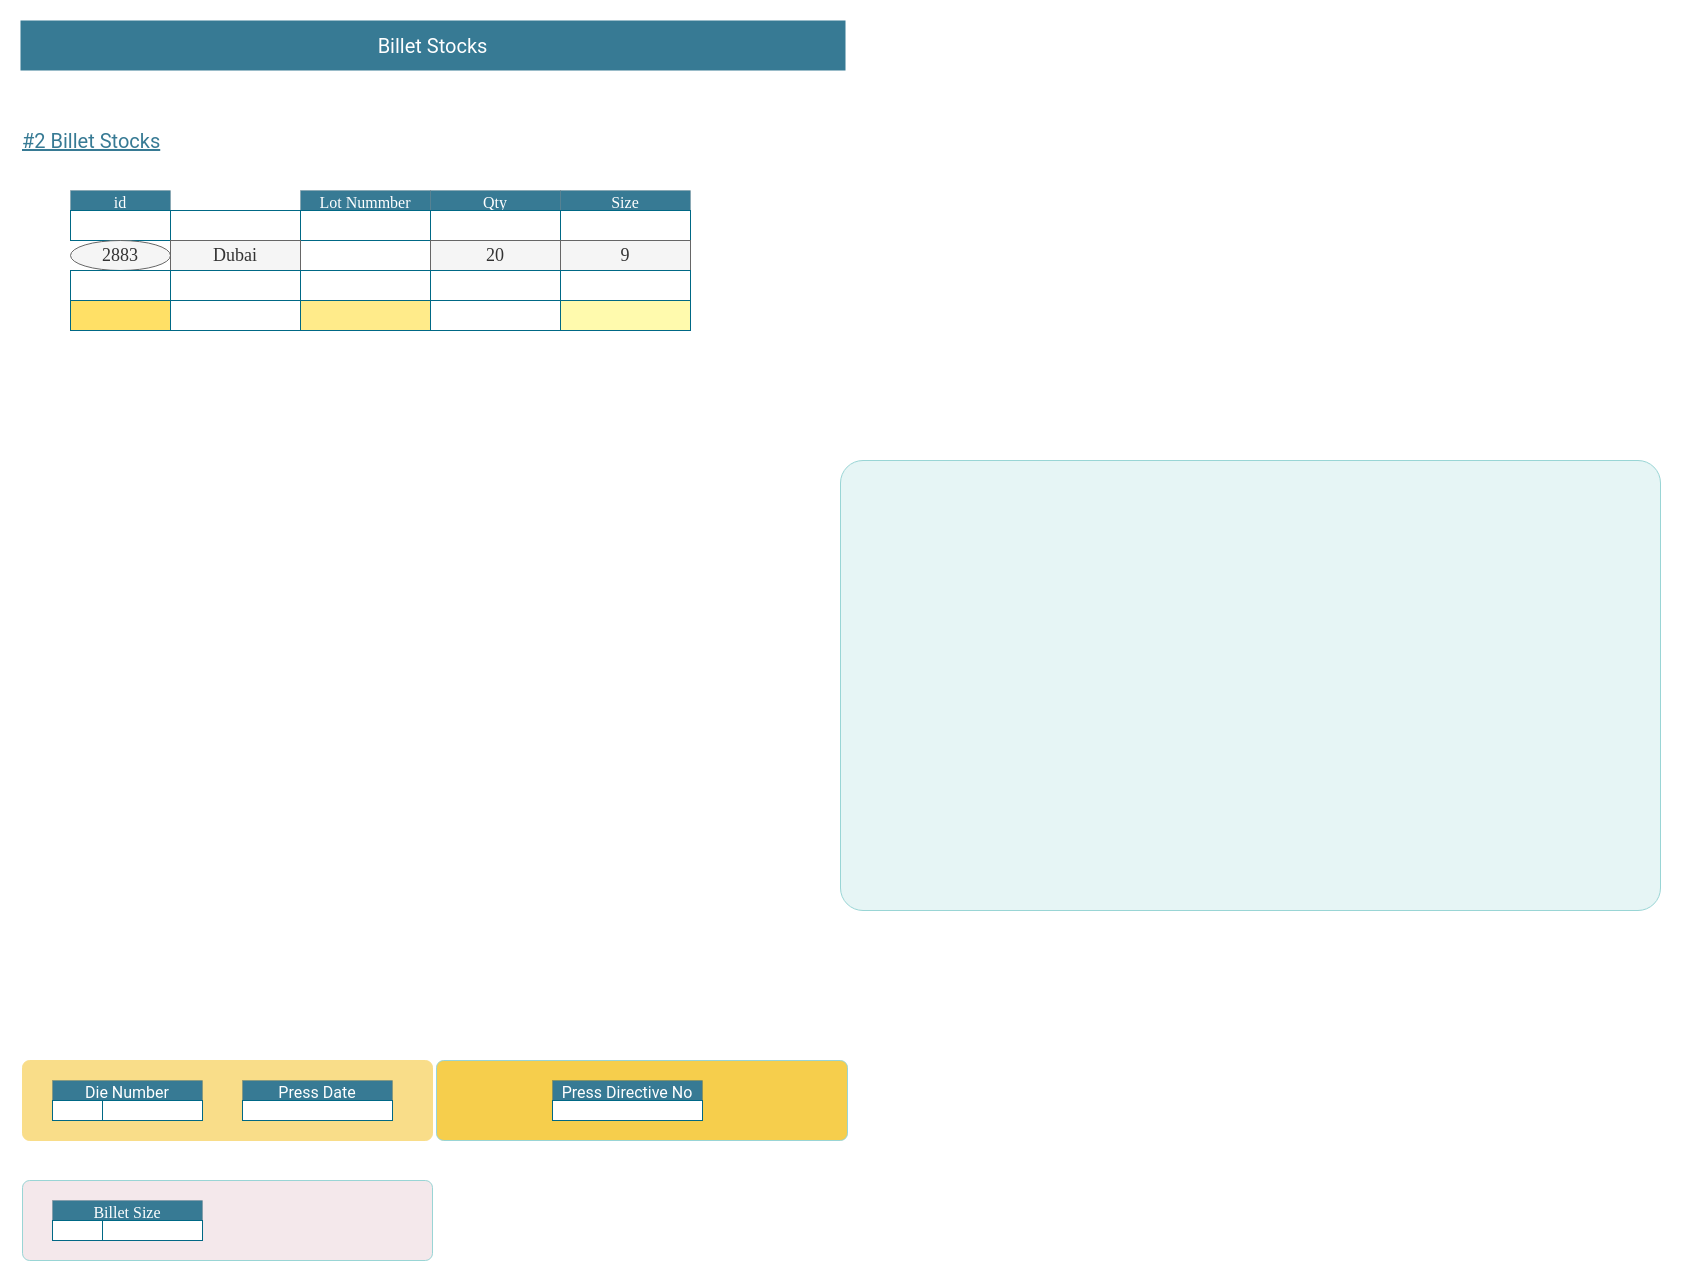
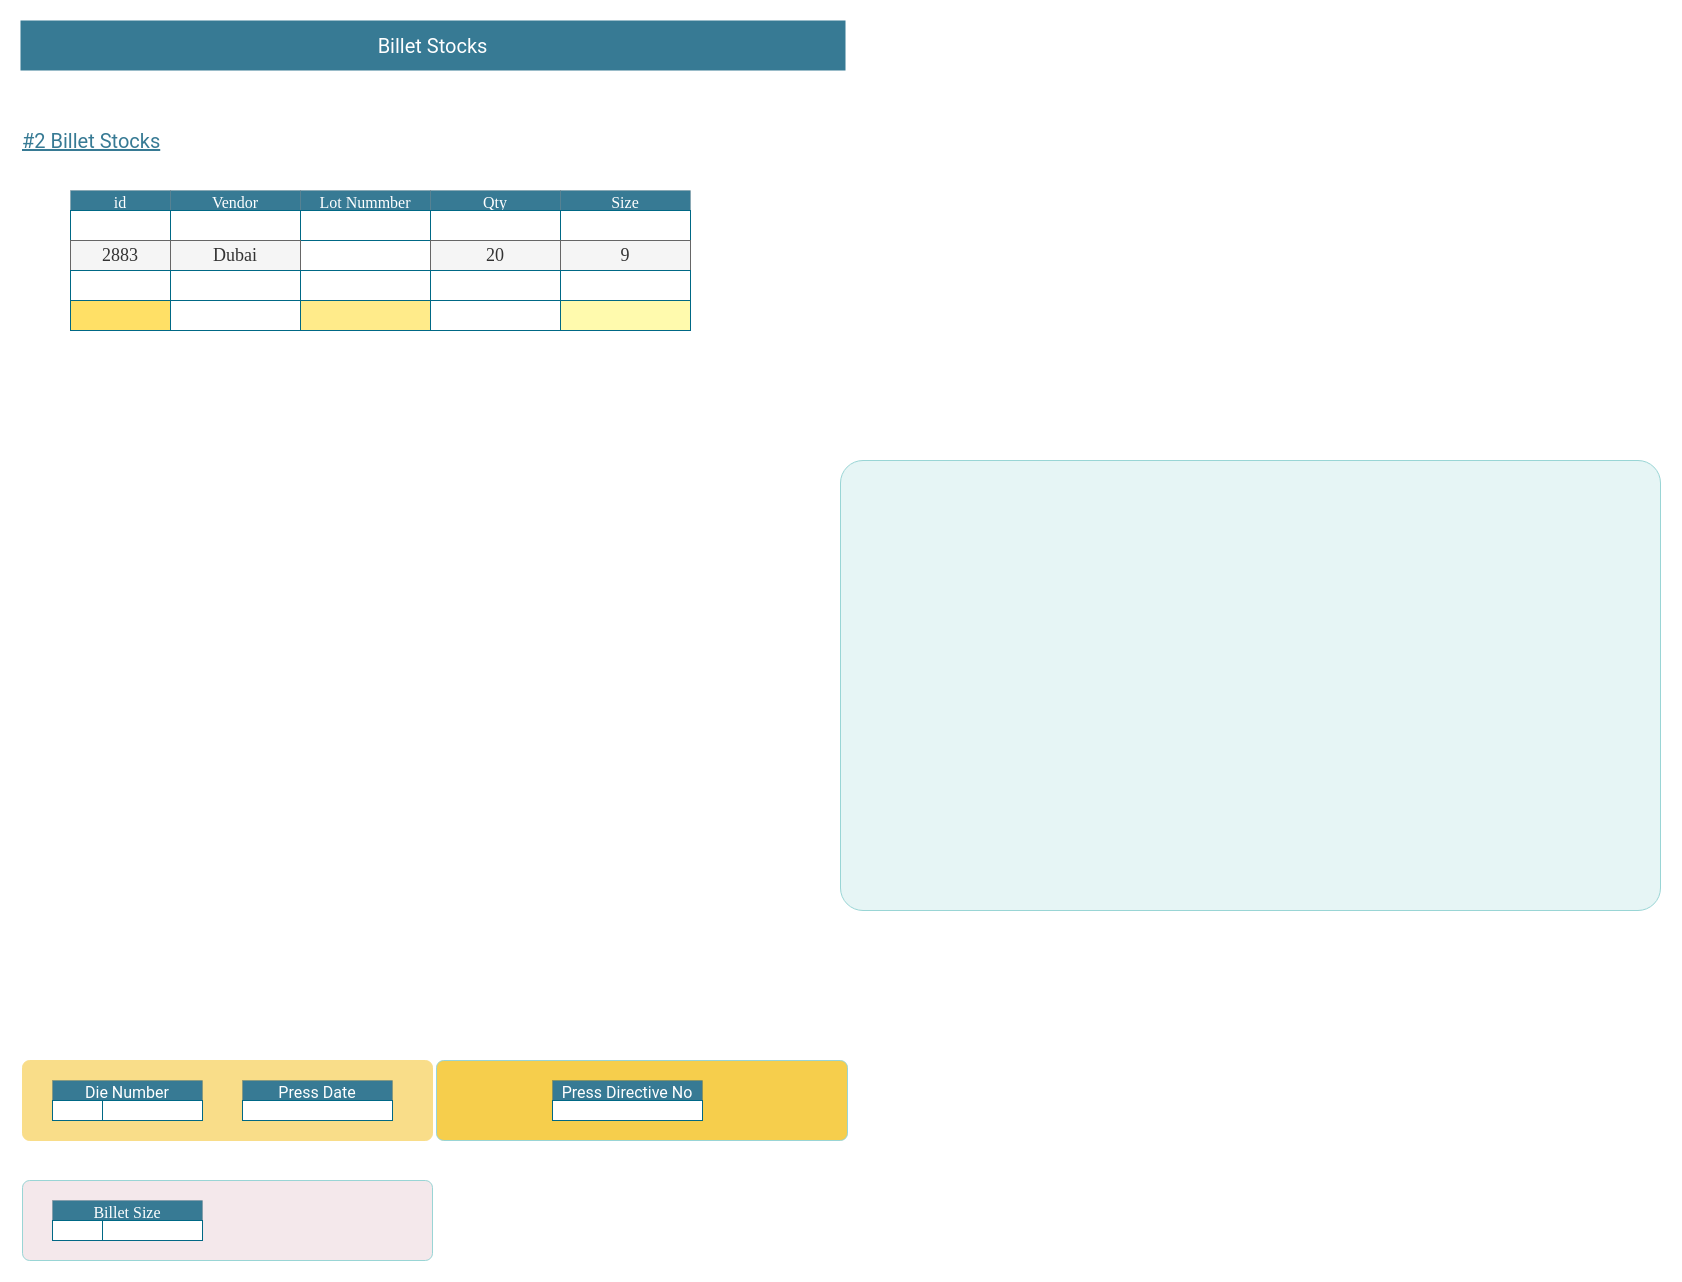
node "Vendor": added
node "2883": shape ellipse -> rectangle
